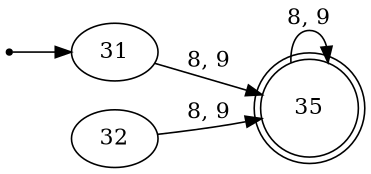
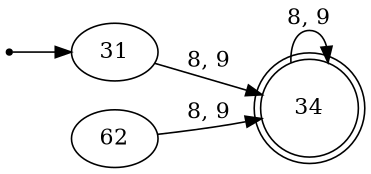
node "35": label "35" -> "34"
node "32": label "32" -> "62"
